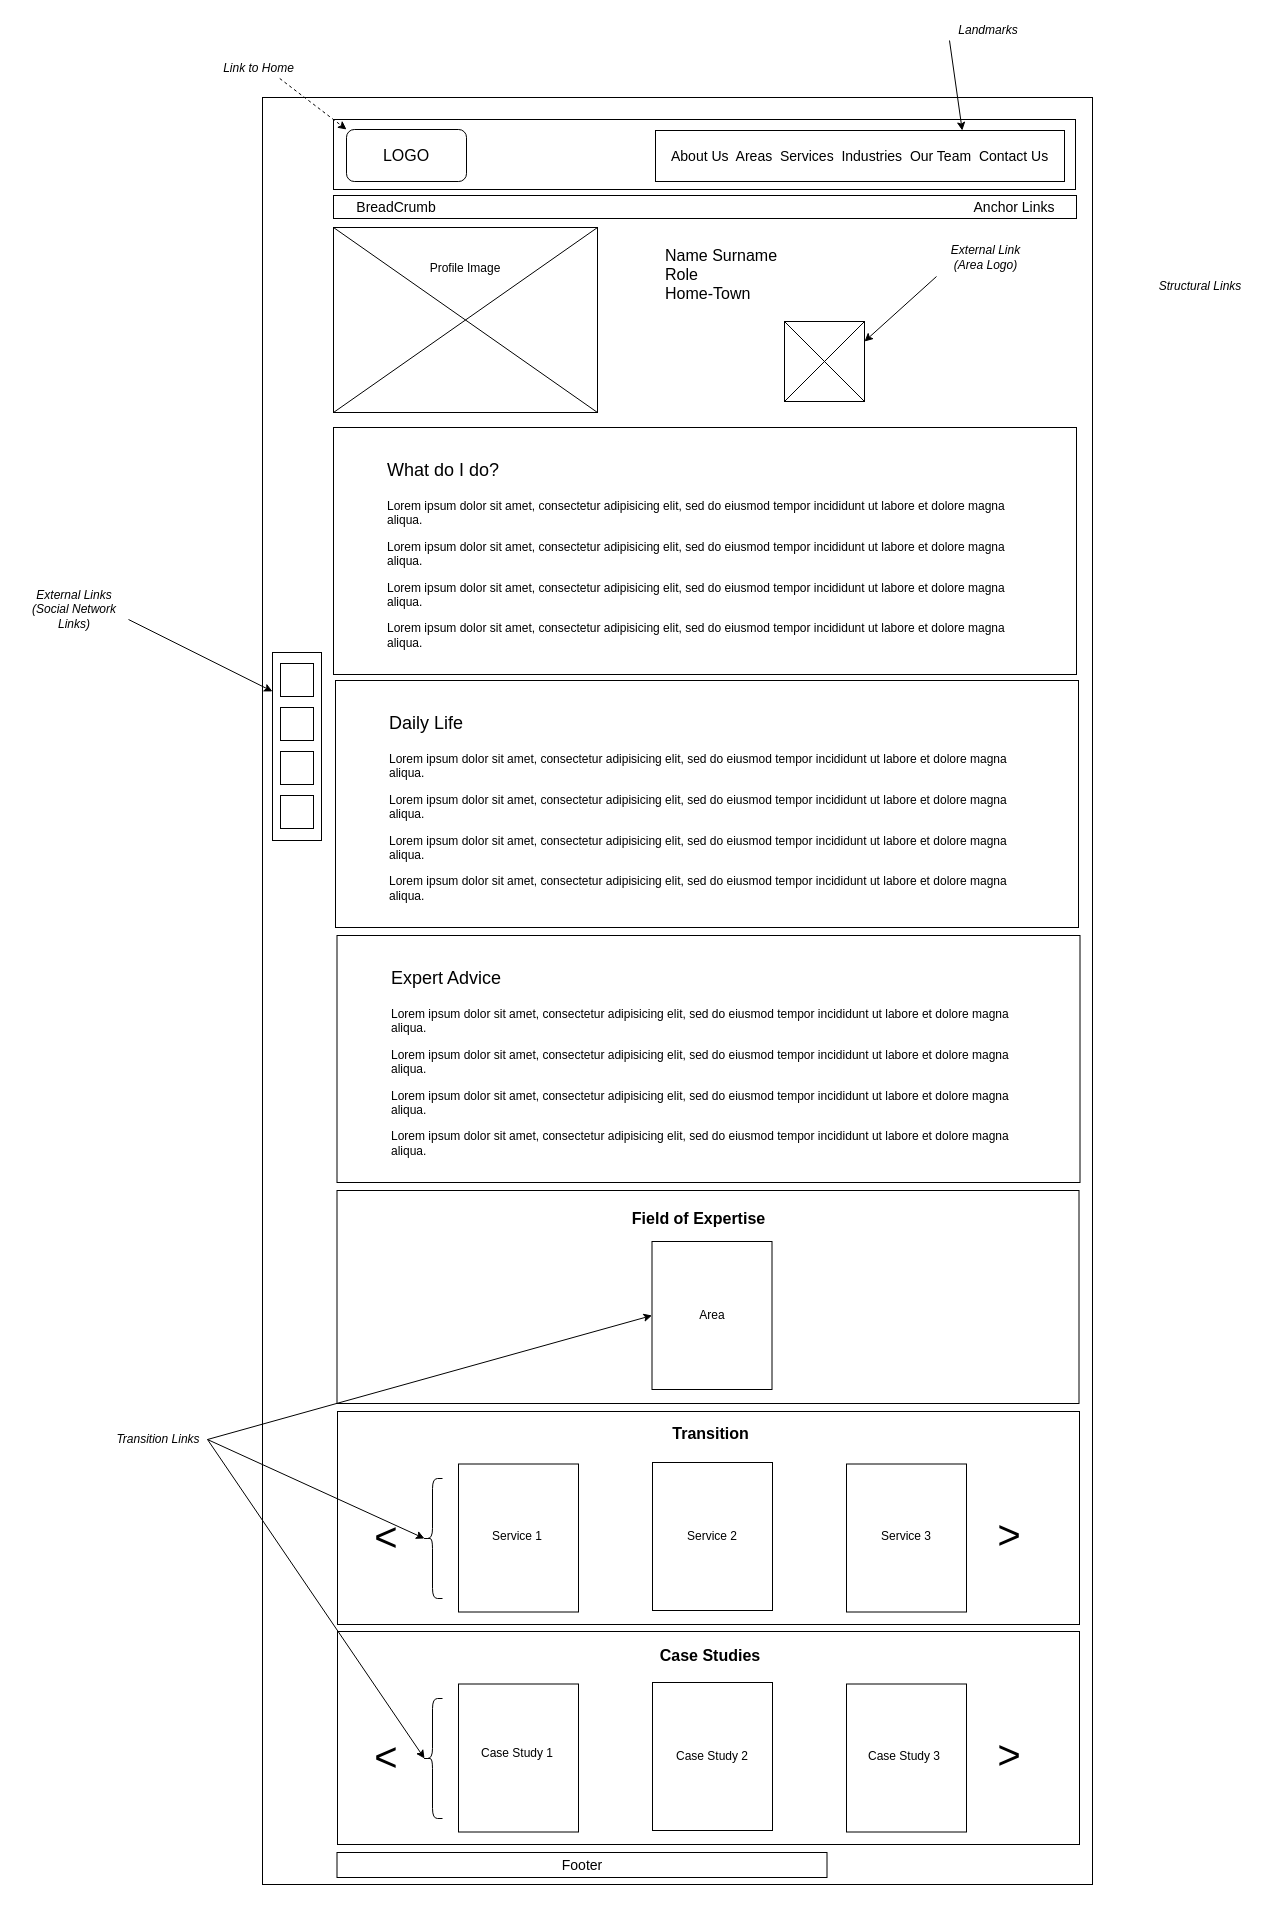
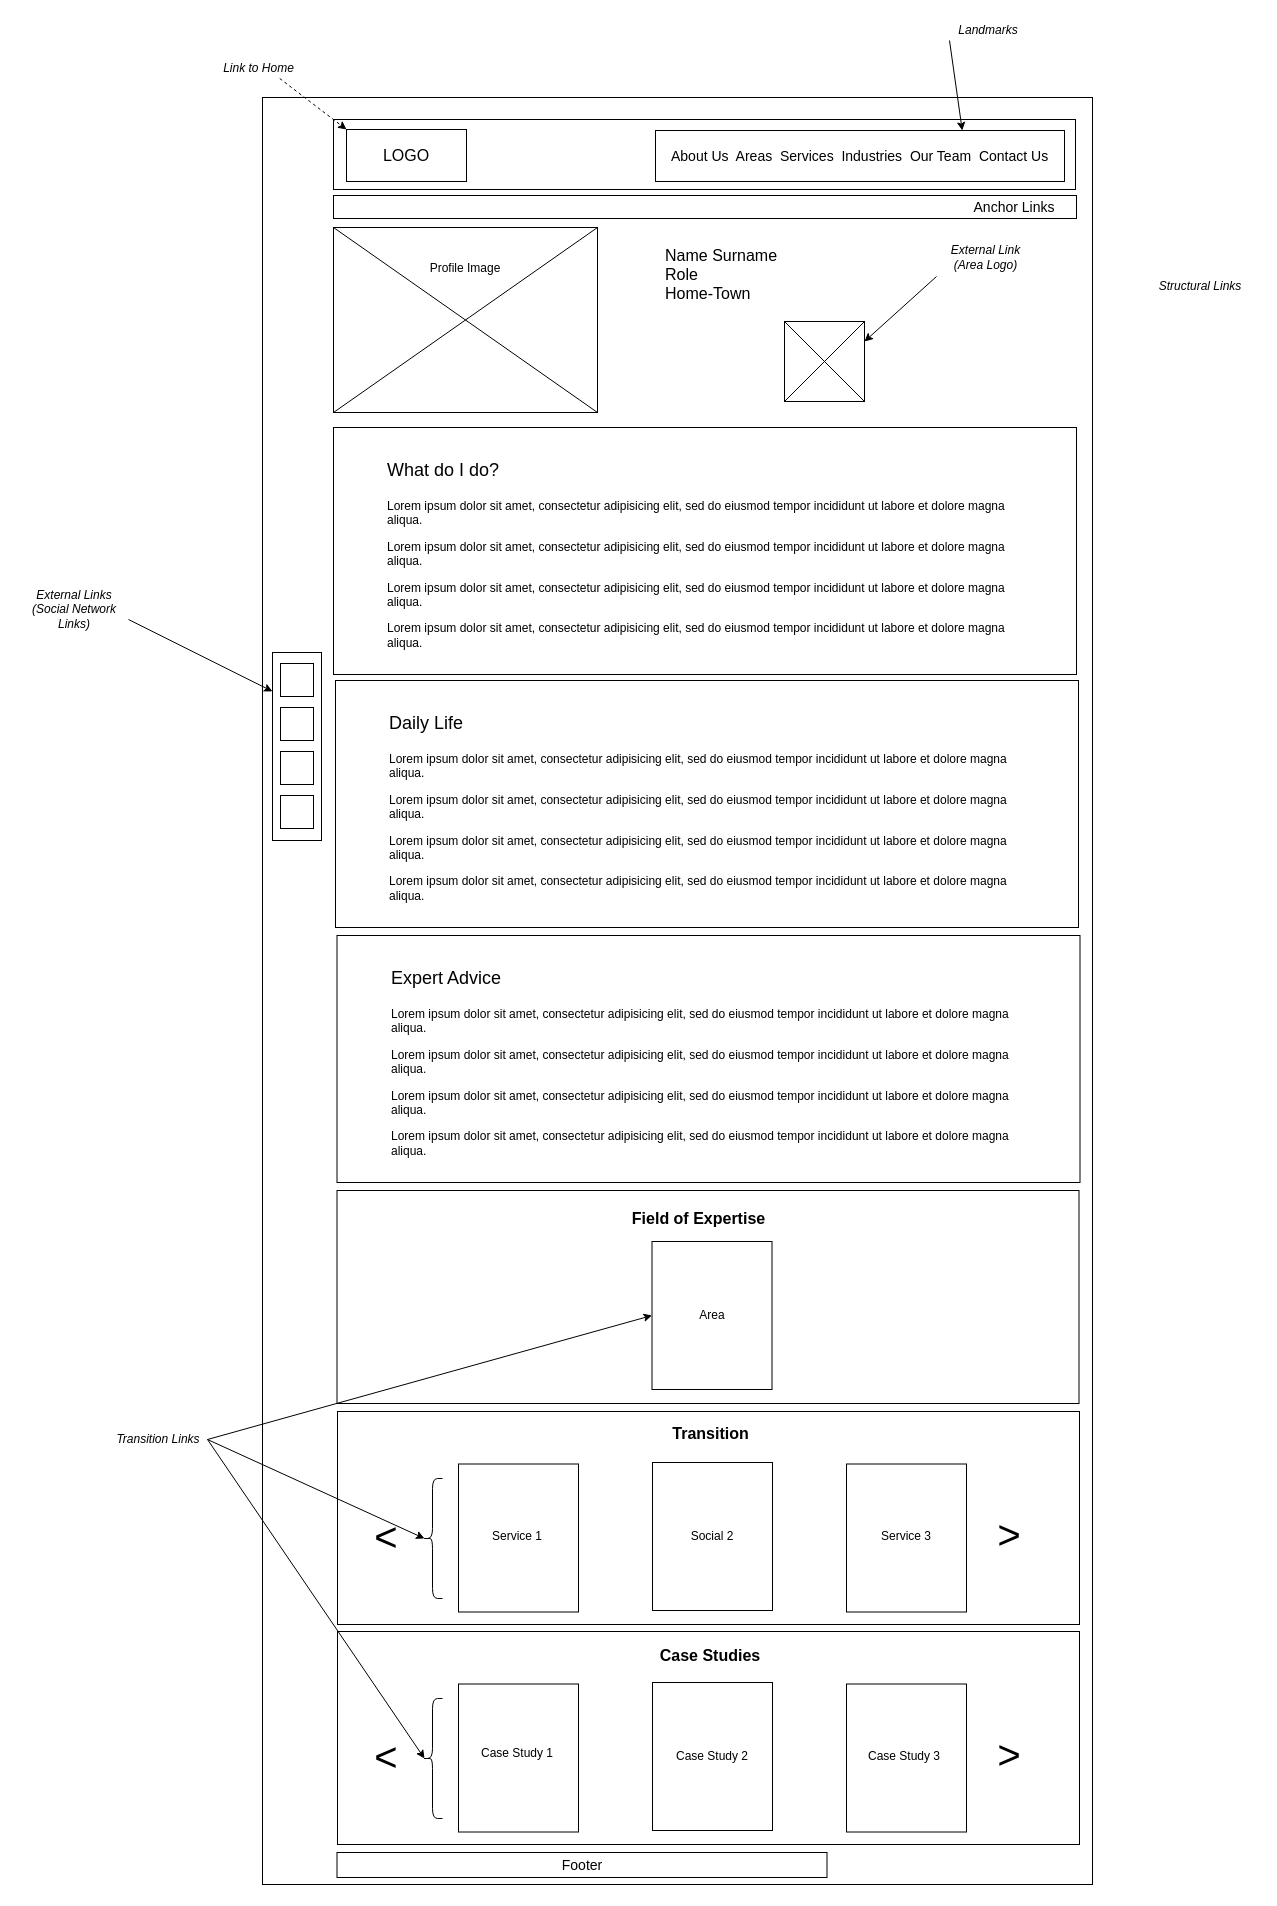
node "LOGO": shape rounded rectangle -> rectangle
node "BreadCrumb": removed
node "Service 2": label "Service 2" -> "Social 2"
